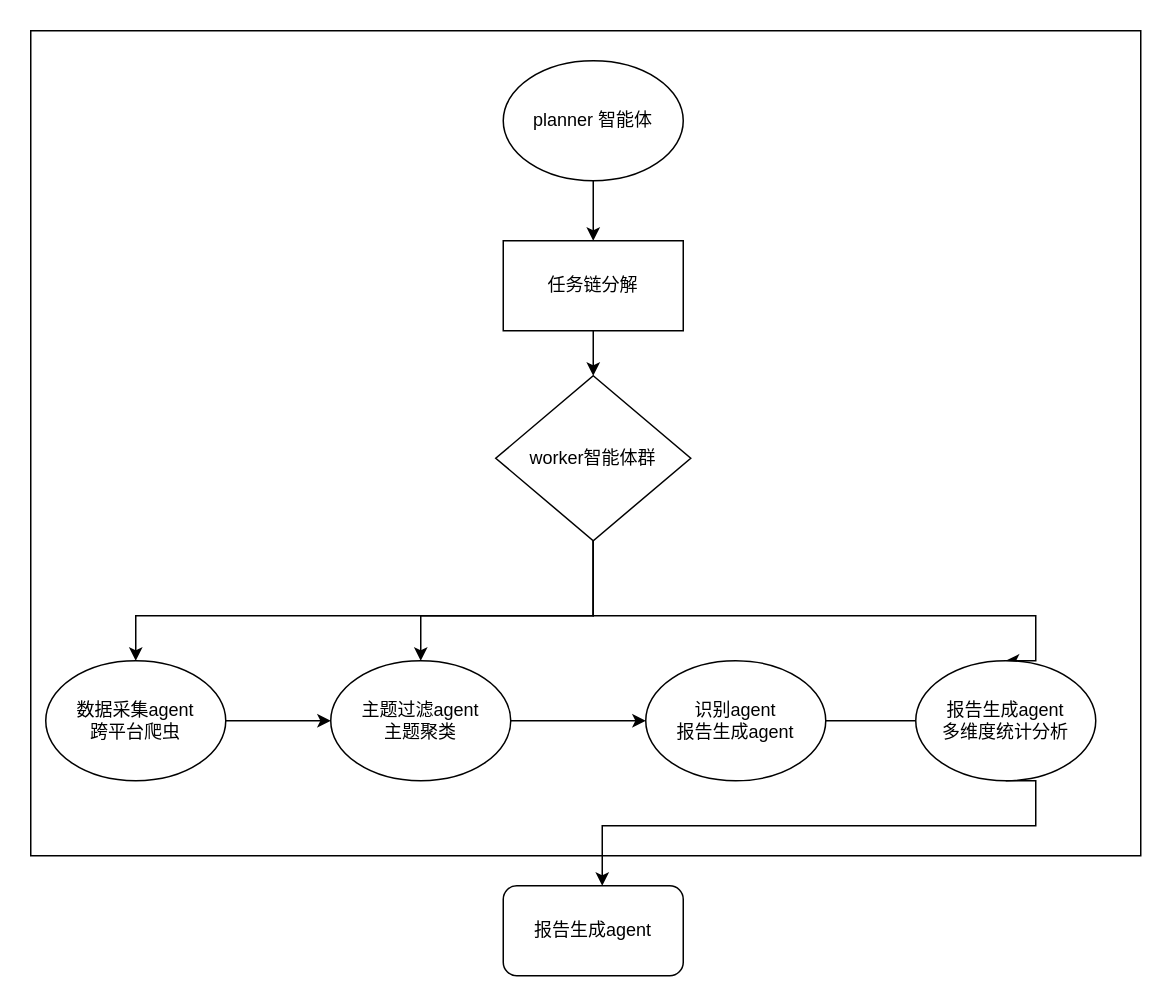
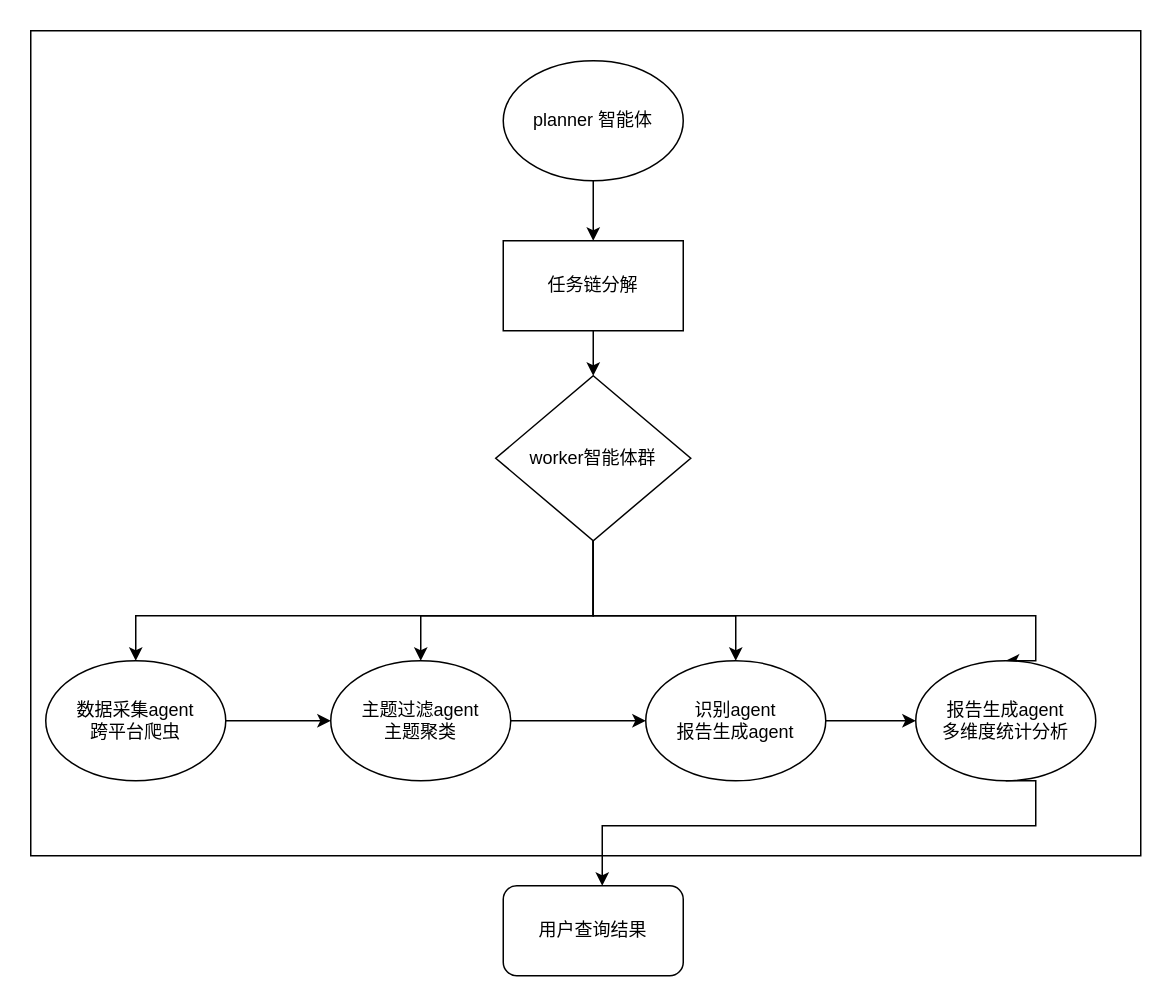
edge "worker智能体群" -> "识别agent 报告生成agent": added
edge "识别agent 报告生成agent" -- "报告生成agent 多维度统计分析": arrowhead none -> classic
node "报告生成agent": label "报告生成agent" -> "用户查询结果"
